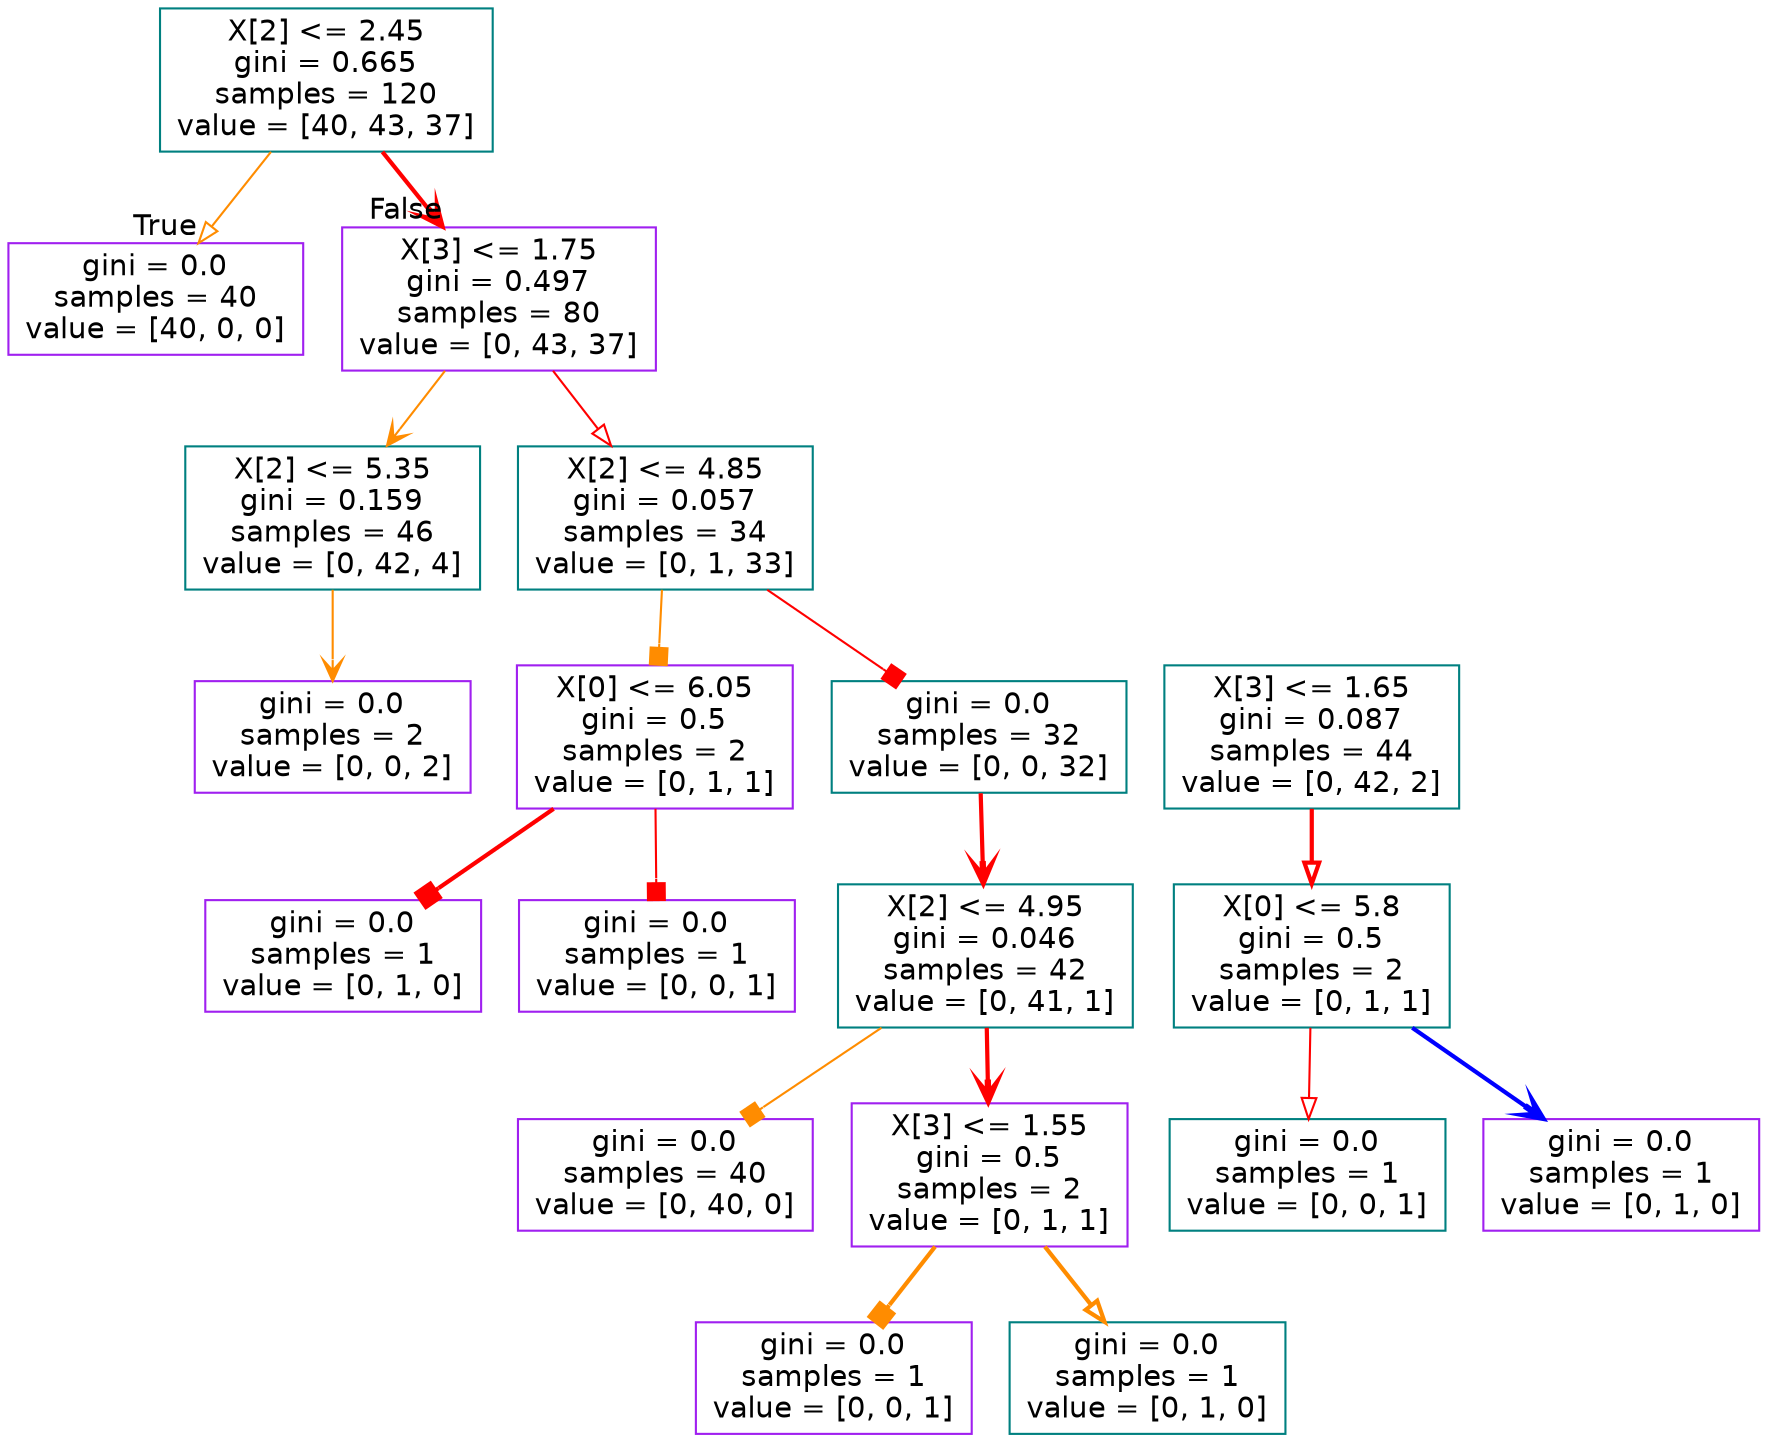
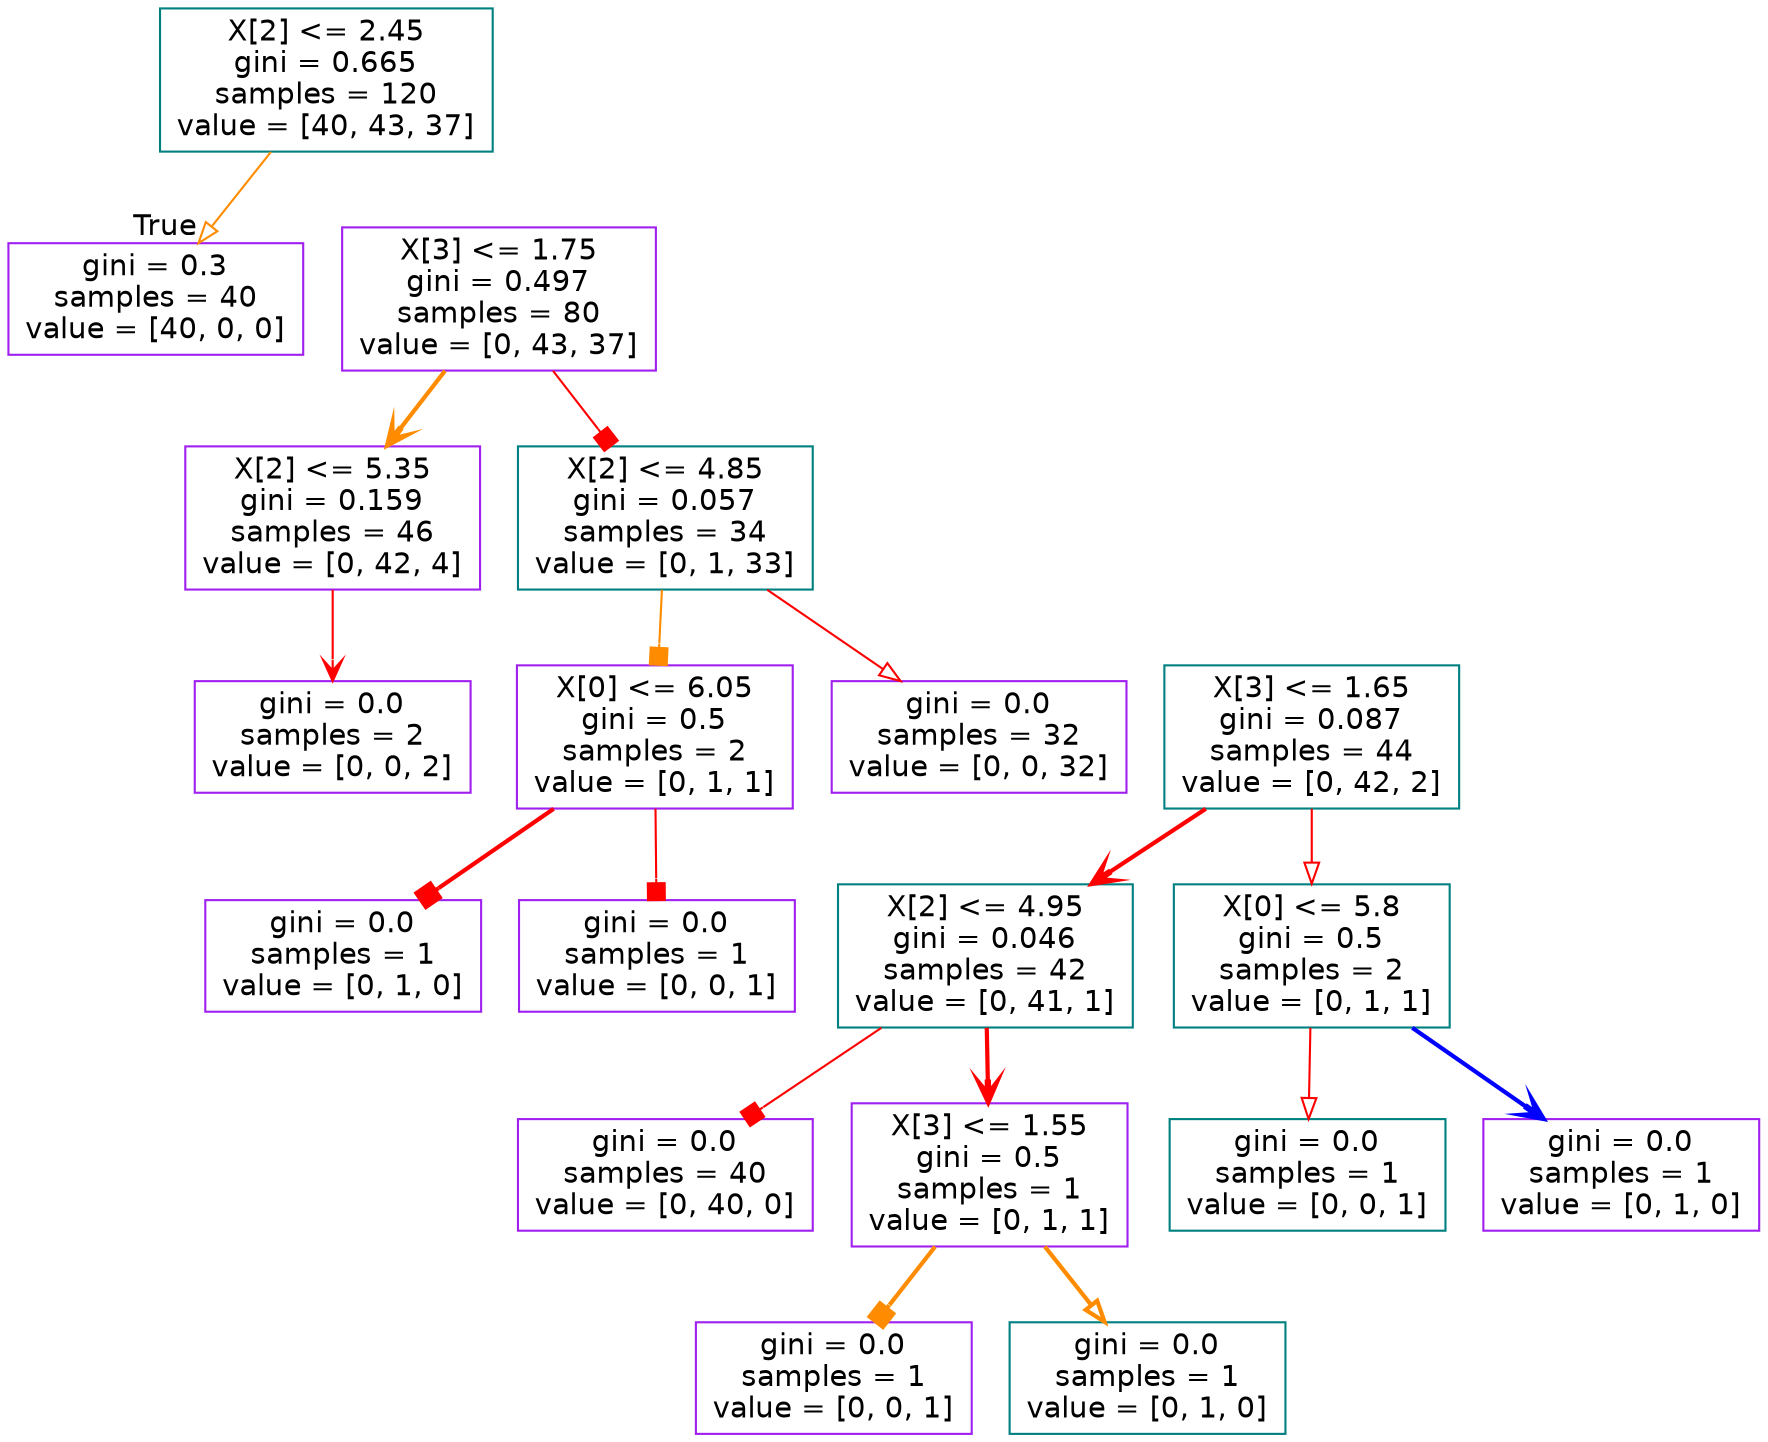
edge "X[2] <= 2.45 gini = 0.665 samples = 120 value = [40, 43, 37]" -> "X[3] <= 1.75 gini = 0.497 samples = 80 value = [0, 43, 37]": removed
node "gini = 0.0 samples = 40 value = [40, 0, 0]": label "gini = 0.0 samples = 40 value = [40, 0, 0]" -> "gini = 0.3 samples = 40 value = [40, 0, 0]"
edge "X[3] <= 1.75 gini = 0.497 samples = 80 value = [0, 43, 37]" -> "X[2] <= 5.35 gini = 0.159 samples = 46 value = [0, 42, 4]": style solid -> bold
edge "X[3] <= 1.75 gini = 0.497 samples = 80 value = [0, 43, 37]" -> "X[2] <= 4.85 gini = 0.057 samples = 34 value = [0, 1, 33]": arrowhead onormal -> box
node "X[2] <= 5.35 gini = 0.159 samples = 46 value = [0, 42, 4]": color teal -> purple
edge "X[2] <= 5.35 gini = 0.159 samples = 46 value = [0, 42, 4]" -> "gini = 0.0 samples = 2 value = [0, 0, 2]": color darkorange -> red
edge "X[2] <= 4.85 gini = 0.057 samples = 34 value = [0, 1, 33]" -> "gini = 0.0 samples = 32 value = [0, 0, 32]": arrowhead box -> onormal
node "gini = 0.0 samples = 32 value = [0, 0, 32]": color teal -> purple
edge "gini = 0.0 samples = 32 value = [0, 0, 32]" -> "X[2] <= 4.95 gini = 0.046 samples = 42 value = [0, 41, 1]": now "X[3] <= 1.65 gini = 0.087 samples = 44 value = [0, 42, 2]" -> "X[2] <= 4.95 gini = 0.046 samples = 42 value = [0, 41, 1]"
edge "X[3] <= 1.65 gini = 0.087 samples = 44 value = [0, 42, 2]" -> "X[0] <= 5.8 gini = 0.5 samples = 2 value = [0, 1, 1]": style bold -> solid
edge "X[2] <= 4.95 gini = 0.046 samples = 42 value = [0, 41, 1]" -> "gini = 0.0 samples = 40 value = [0, 40, 0]": color darkorange -> red
node "X[3] <= 1.55 gini = 0.5 samples = 2 value = [0, 1, 1]": label "X[3] <= 1.55 gini = 0.5 samples = 2 value = [0, 1, 1]" -> "X[3] <= 1.55 gini = 0.5 samples = 1 value = [0, 1, 1]"
